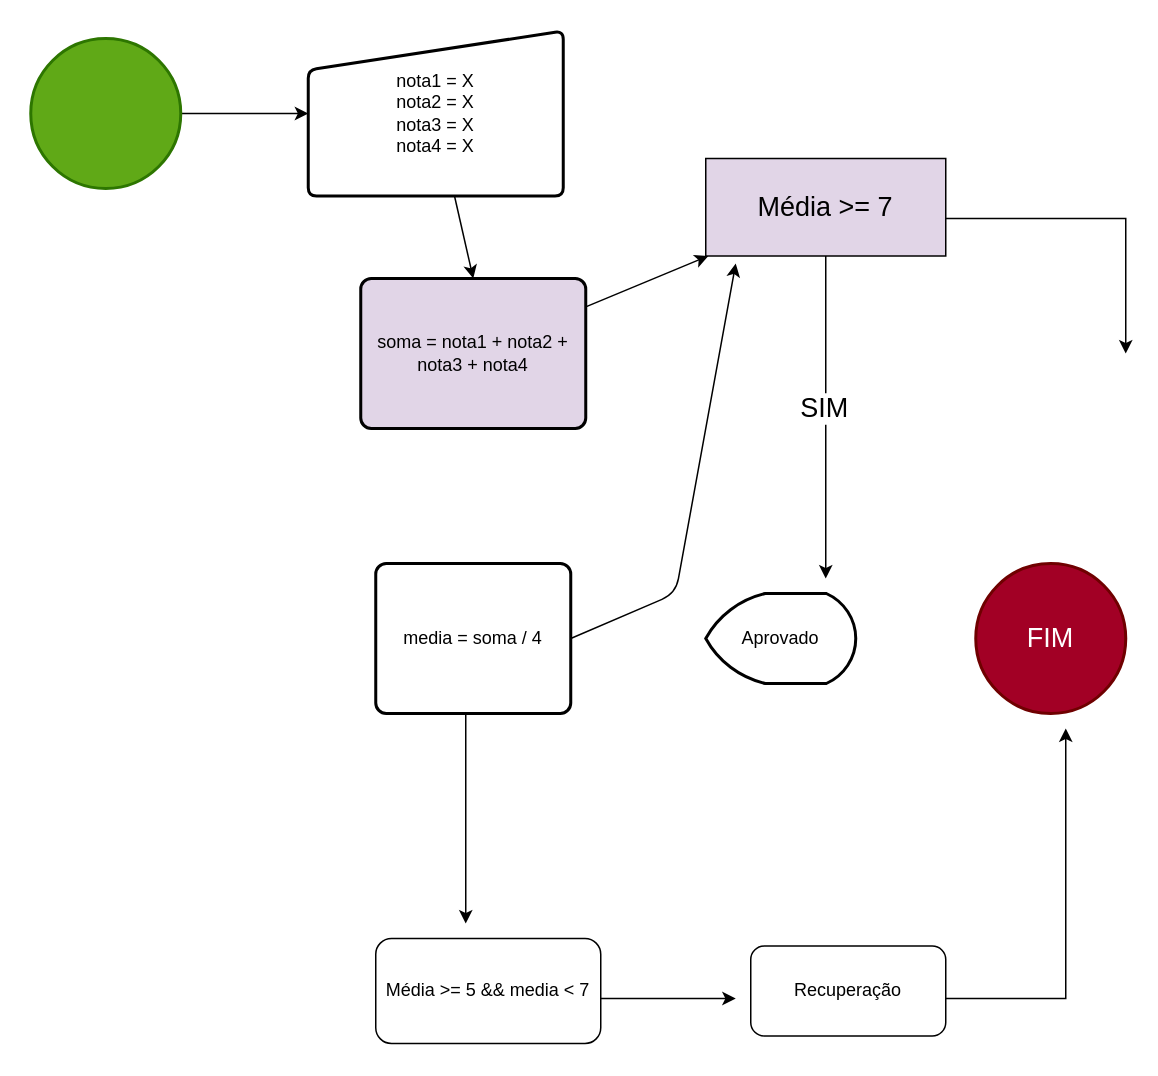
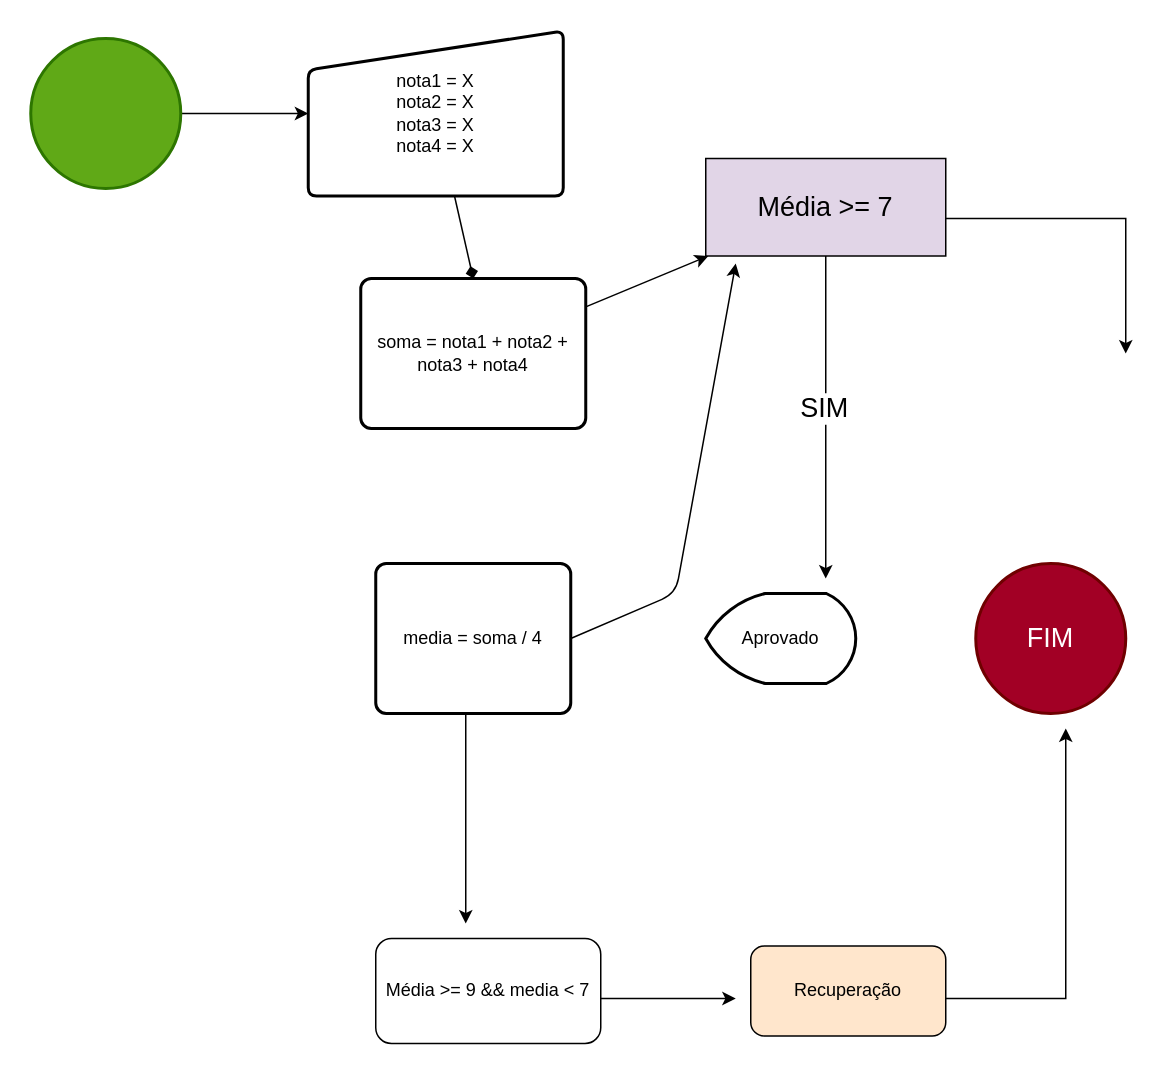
edge "nota1 = X nota2 = X nota3 = X nota4 = X" -> "soma = nota1 + nota2 + nota3 + nota4": arrowhead classic -> diamond
node "soma = nota1 + nota2 + nota3 + nota4": fillcolor #e1d5e7 -> #ffffff
node "Média >= 5 && media < 7": label "Média >= 5 && media < 7" -> "Média >= 9 && media < 7"
node "Recuperação": fillcolor #ffffff -> #ffe6cc
